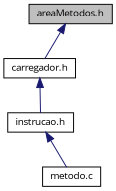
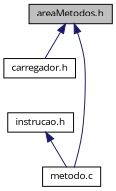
edge "instrucao.h" -> "carregador.h": removed
edge "metodo.c" -> "areaMetodos.h": added
